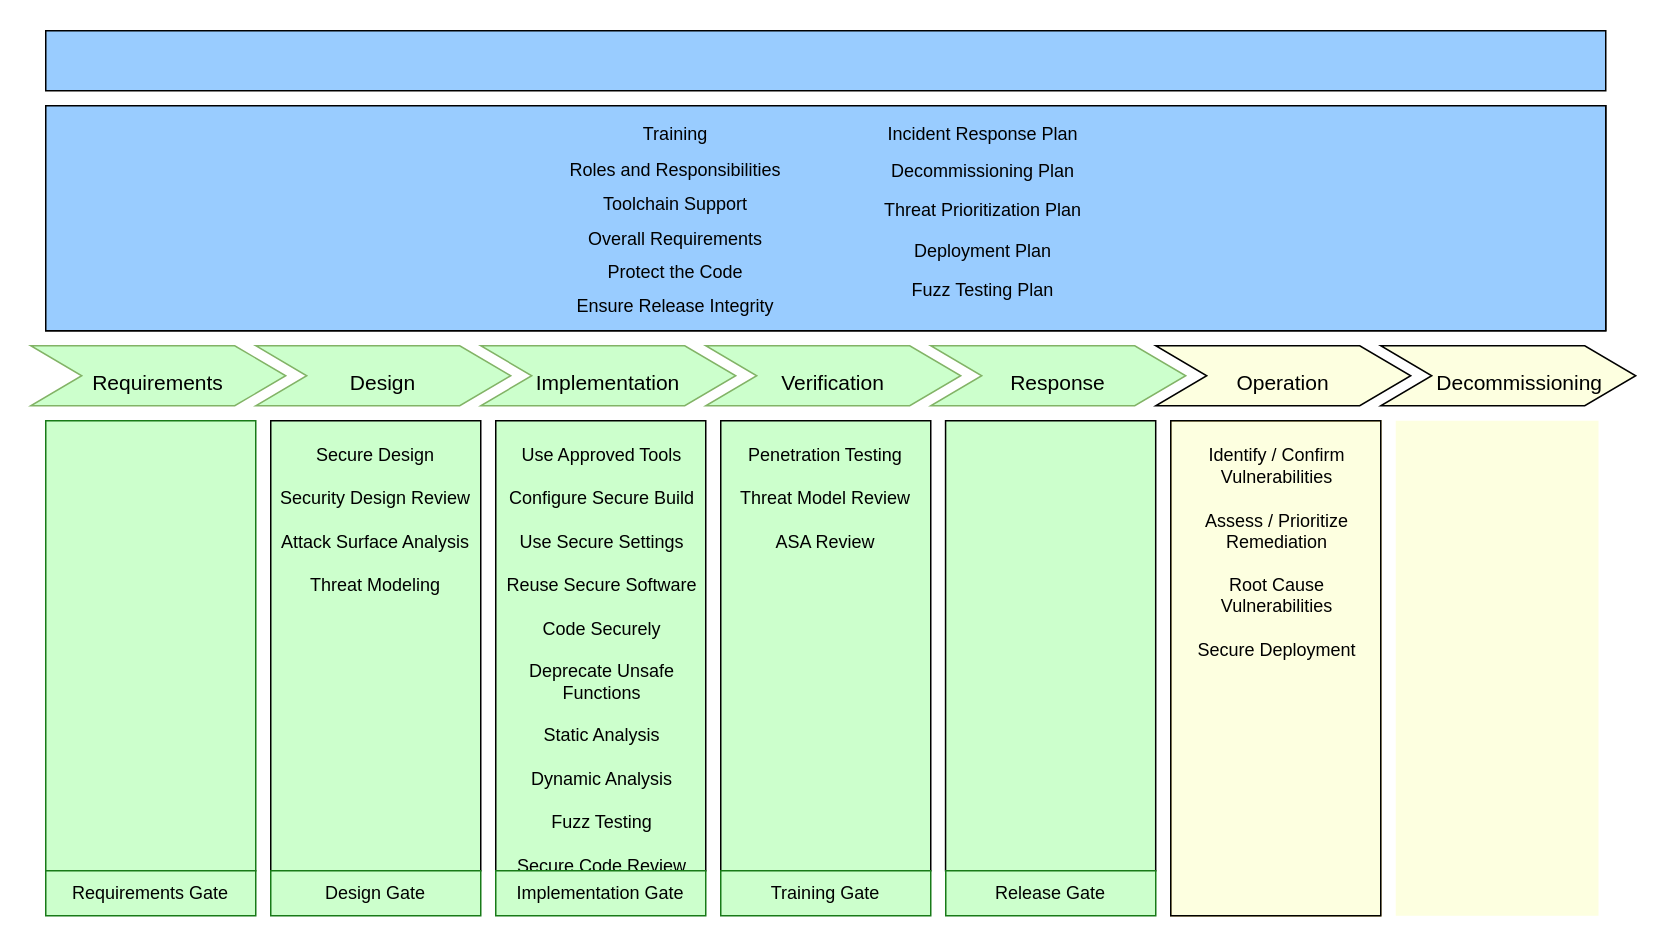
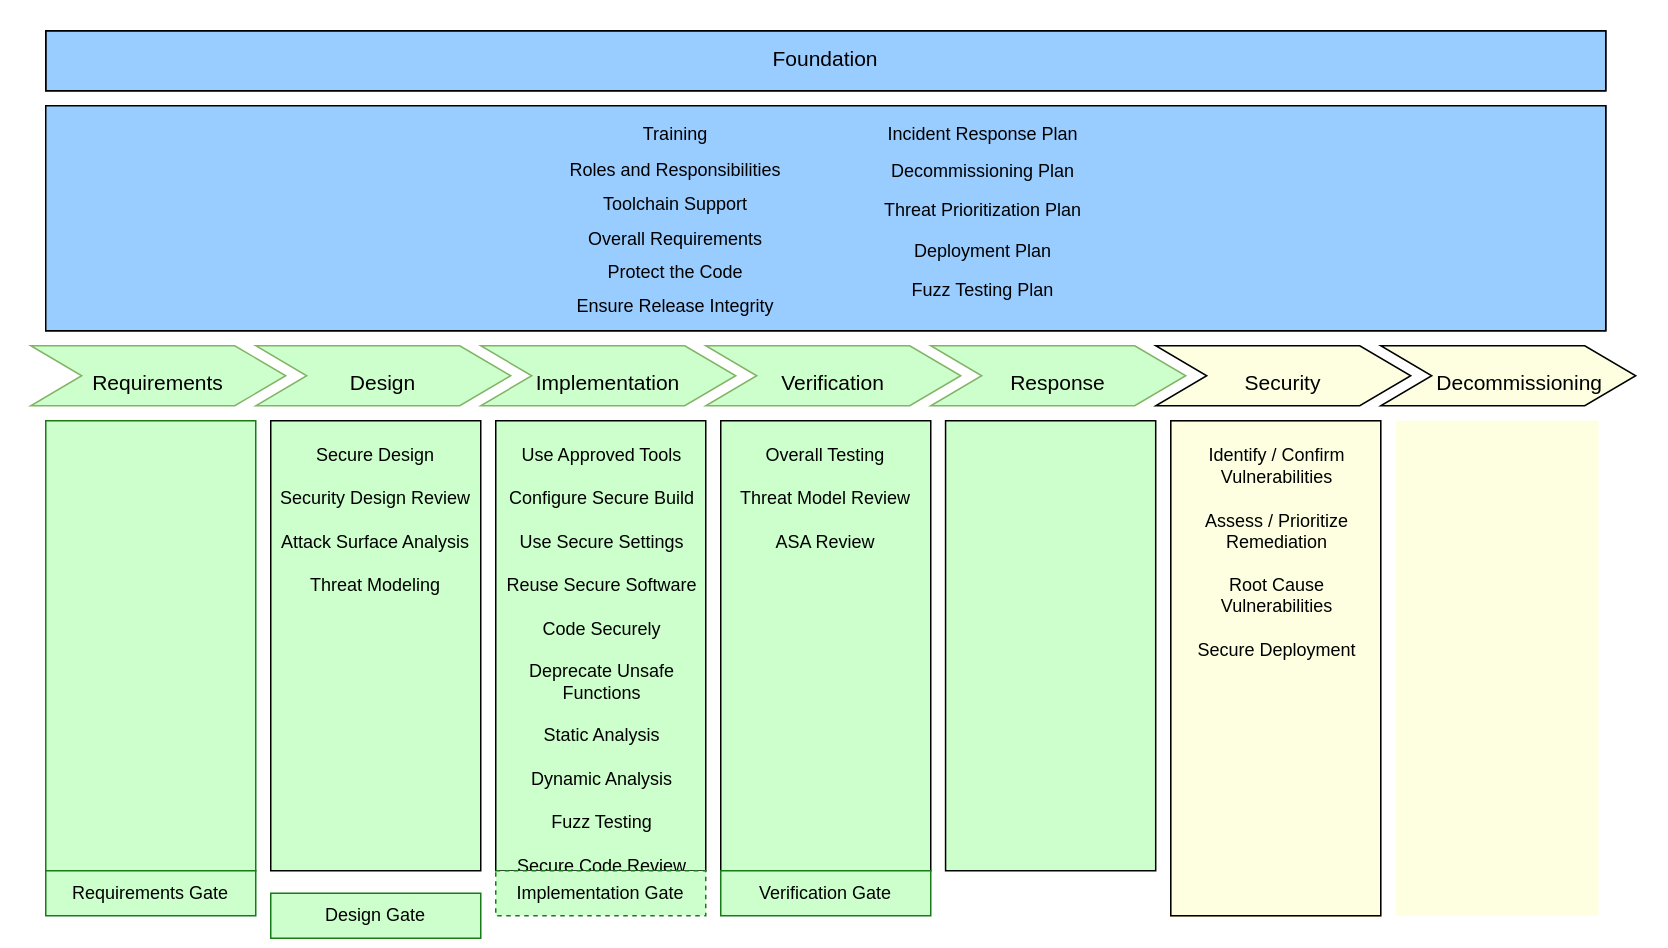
node "Foundation": added
node "Operation": label "Operation" -> "Security"
node "Penetration Testing Threat Model Review ASA Review": label "Penetration Testing Threat Model Review ASA Review" -> "Overall Testing Threat Model Review ASA Review"
node "Design Gate": moved (376, 893) -> (376, 916)
node "Implementation Gate": style solid -> dashed
node "Training Gate": label "Training Gate" -> "Verification Gate"
node "Release Gate": removed
